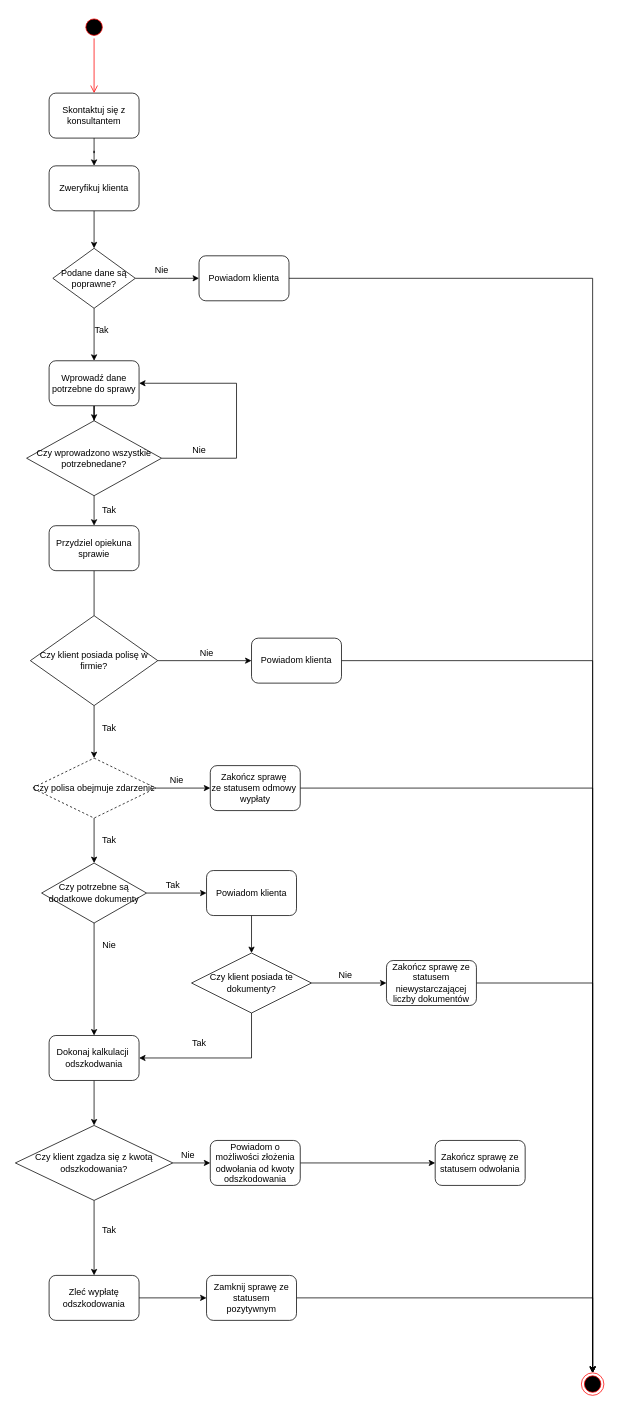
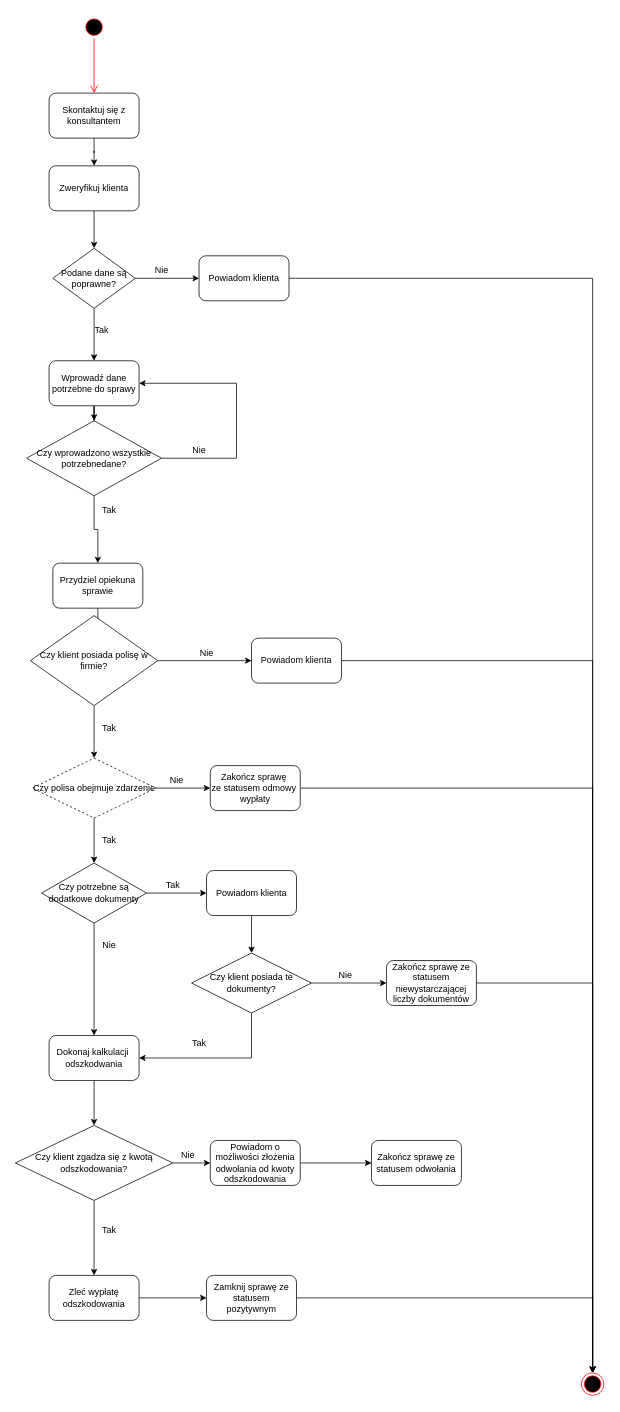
node "Przydziel opiekuna sprawie": moved (94, 548) -> (98, 585)
node "Zakończ sprawę ze statusem odwołania": moved (480, 1163) -> (417, 1163)
